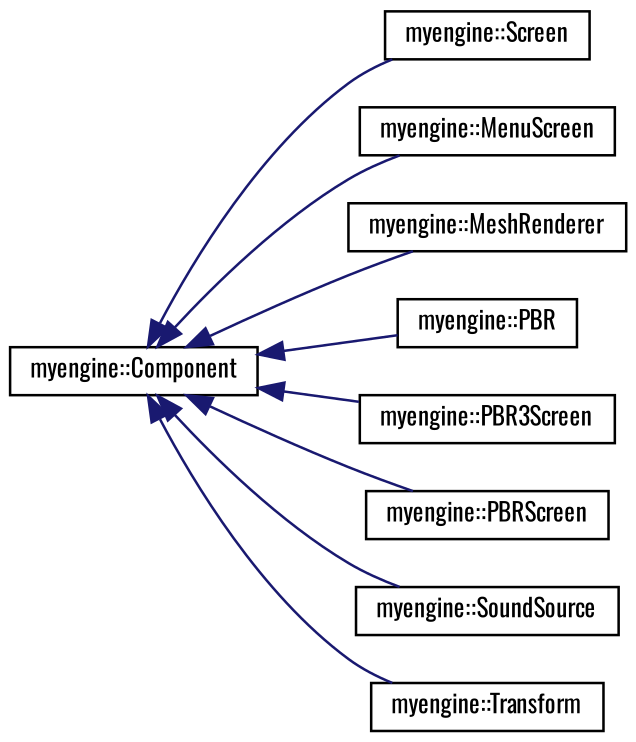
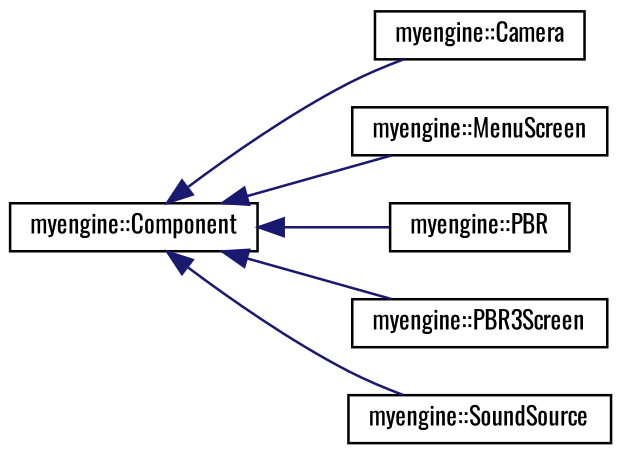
node "myengine::Screen": label "myengine::Screen" -> "myengine::Camera"
node "myengine::MeshRenderer": removed
node "myengine::PBRScreen": removed
node "myengine::Transform": removed
